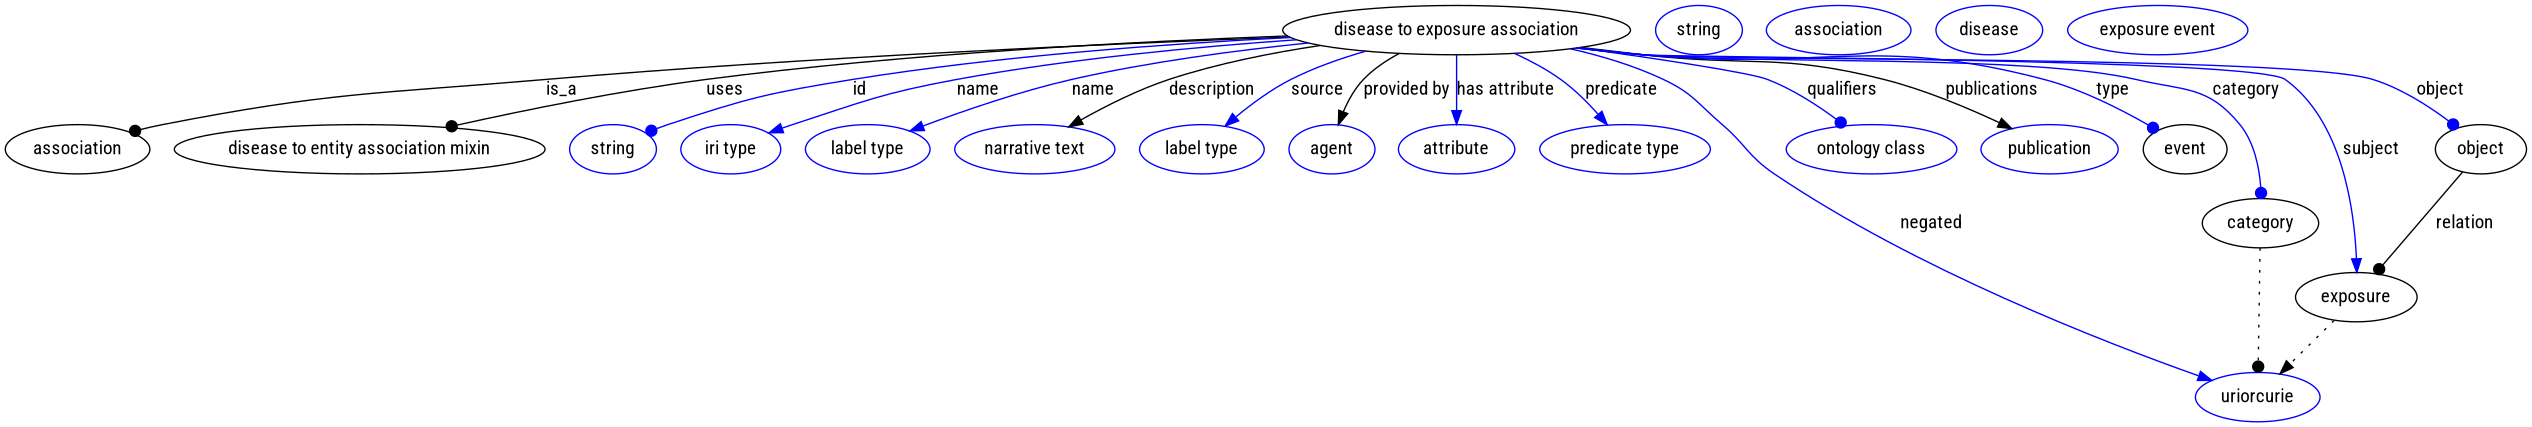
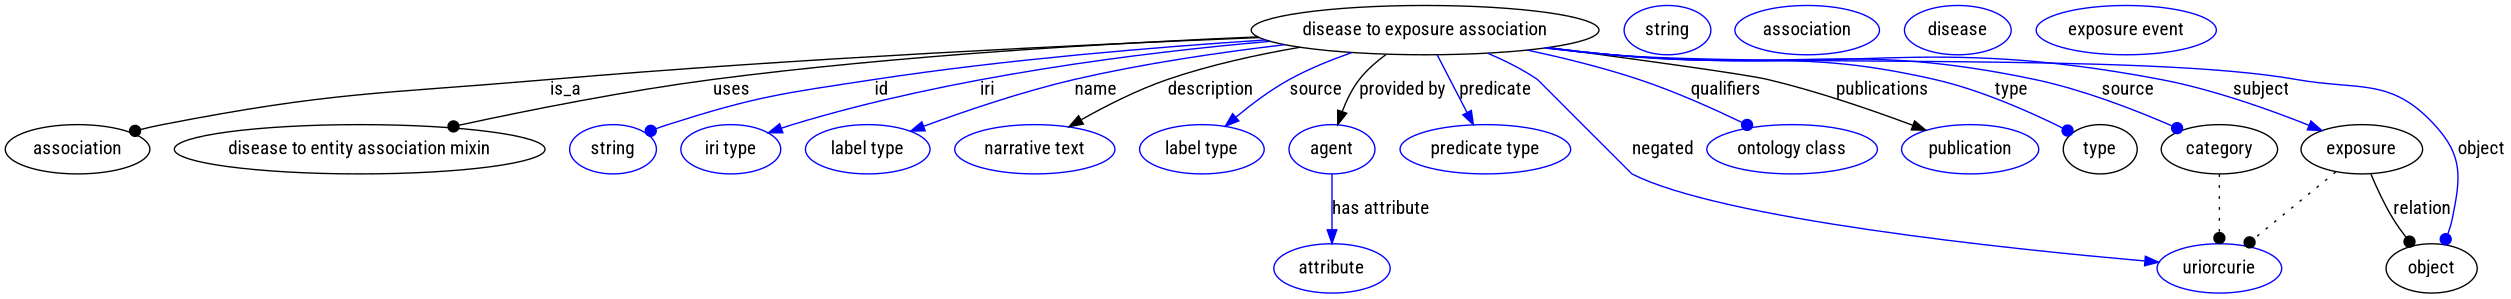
edge "disease to exposure association" -> "attribute": now "agent" -> "attribute"
edge "disease to exposure association" -> "iri type": label "name" -> "iri"
edge "disease to exposure association" -> "category": label "category" -> "source"
node "event": label "event" -> "type"
edge "object" -> "exposure": reversed
edge "exposure" -> "uriorcurie": arrowhead normal -> dot
